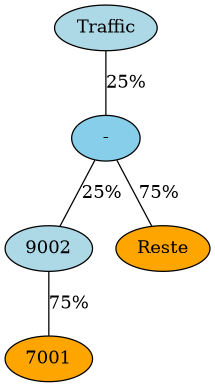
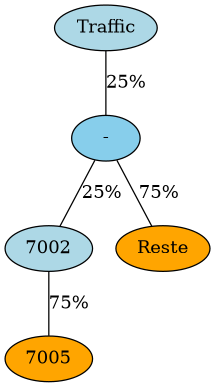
node "9002": label "9002" -> "7002"
node "7001": label "7001" -> "7005"
